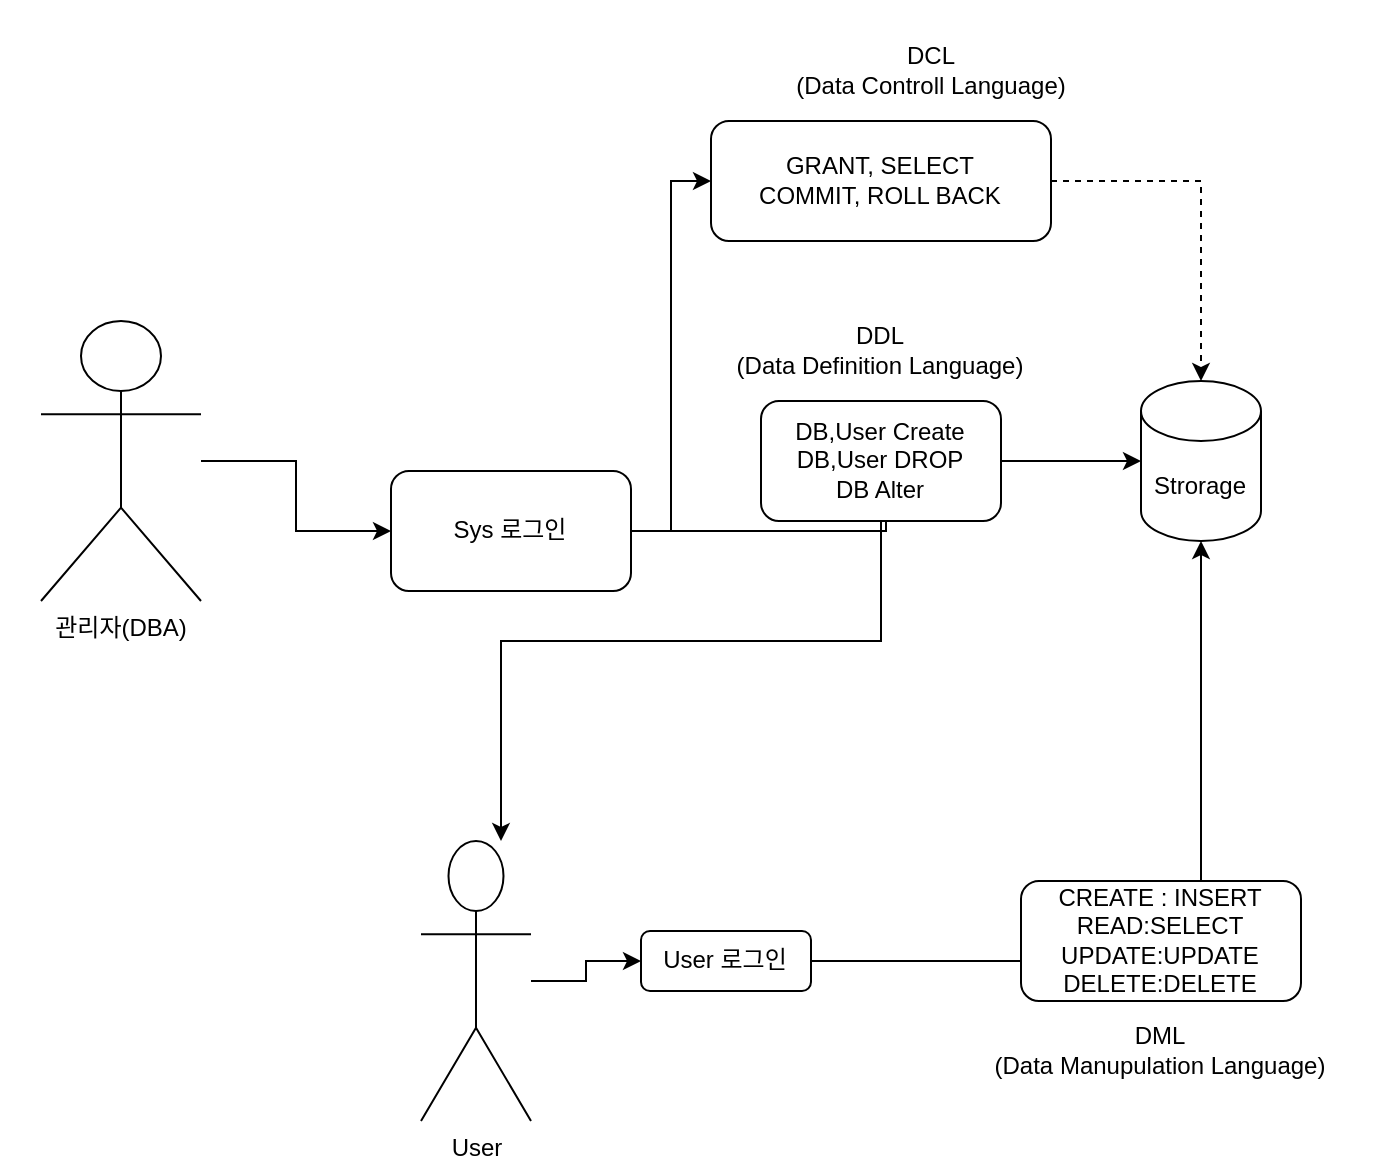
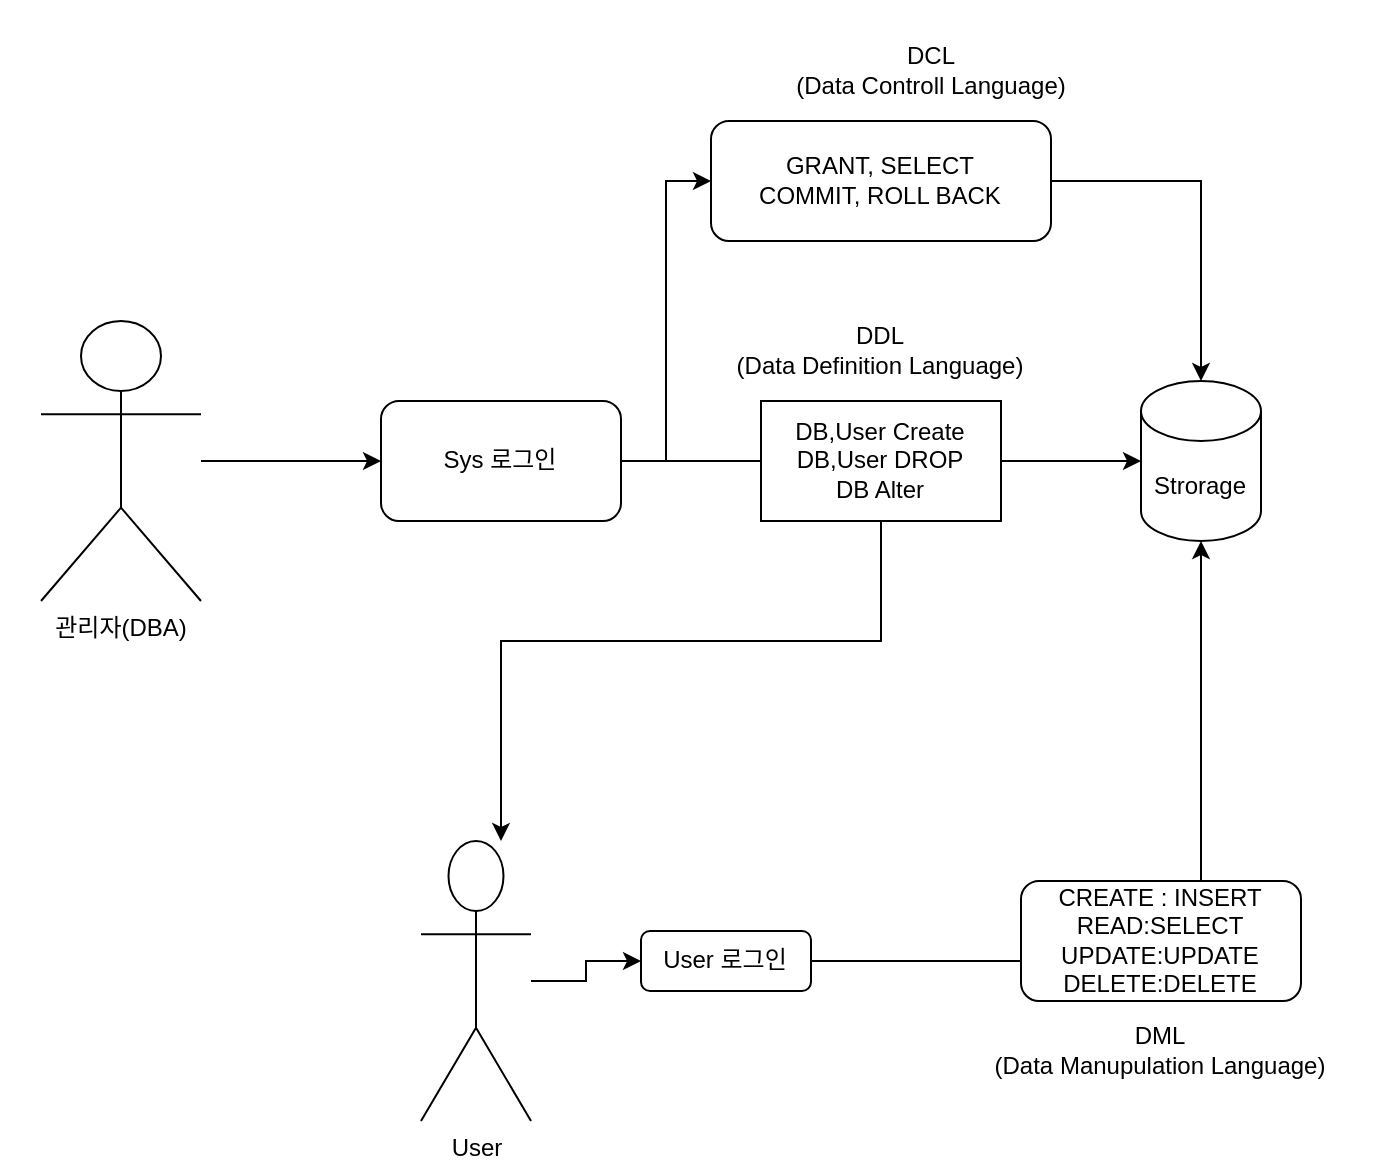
edge "GRANT, SELECT COMMIT, ROLL BACK" -> "Strorage": style dashed -> solid
node "DB,User Create DB,User DROP DB Alter": shape rounded rectangle -> rectangle
node "Sys 로그인": moved (511, 531) -> (501, 461)
